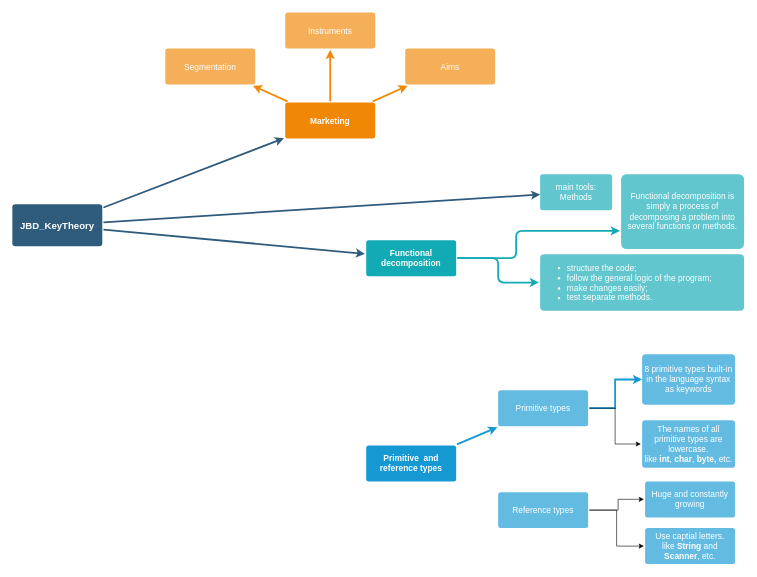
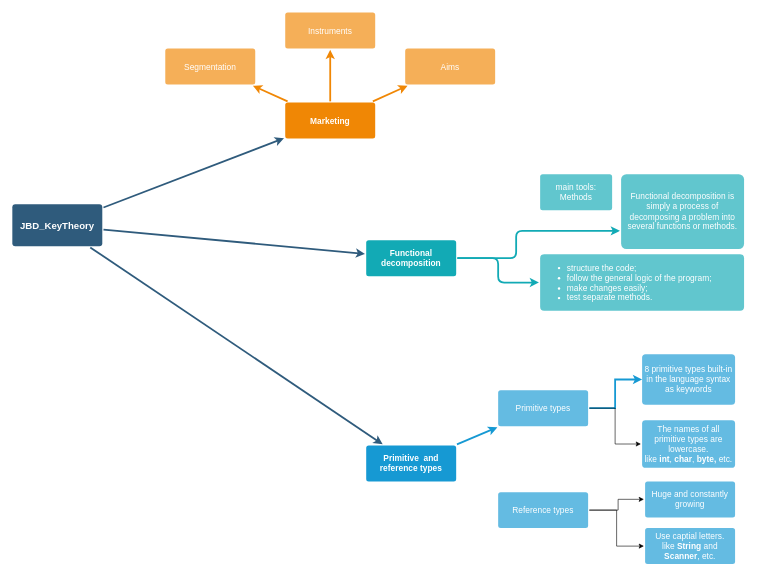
edge "JBD_KeyTheory" -> "main tools: Methods": now "JBD_KeyTheory" -> "Primitive and reference types"
